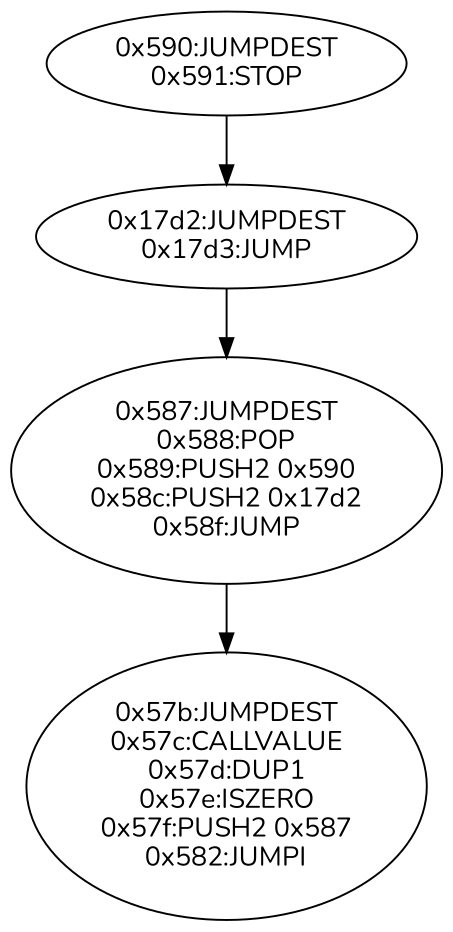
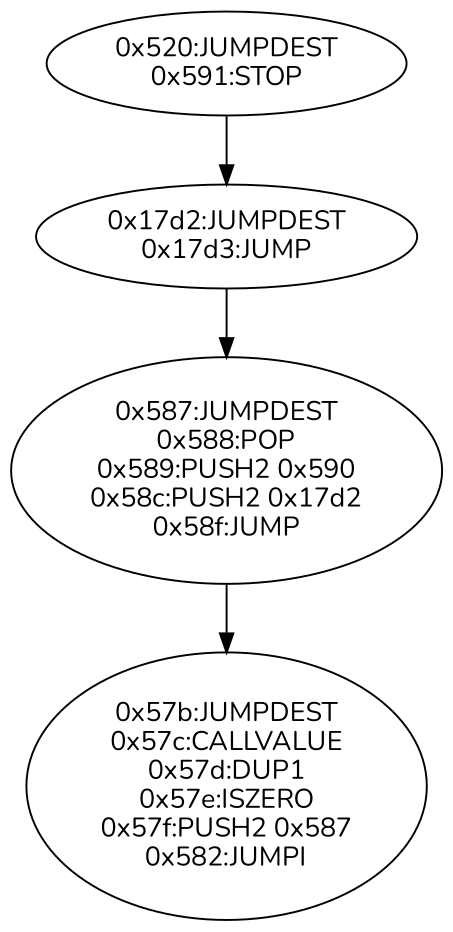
node "0x590:JUMPDEST 0x591:STOP": label "0x590:JUMPDEST 0x591:STOP" -> "0x520:JUMPDEST 0x591:STOP"
